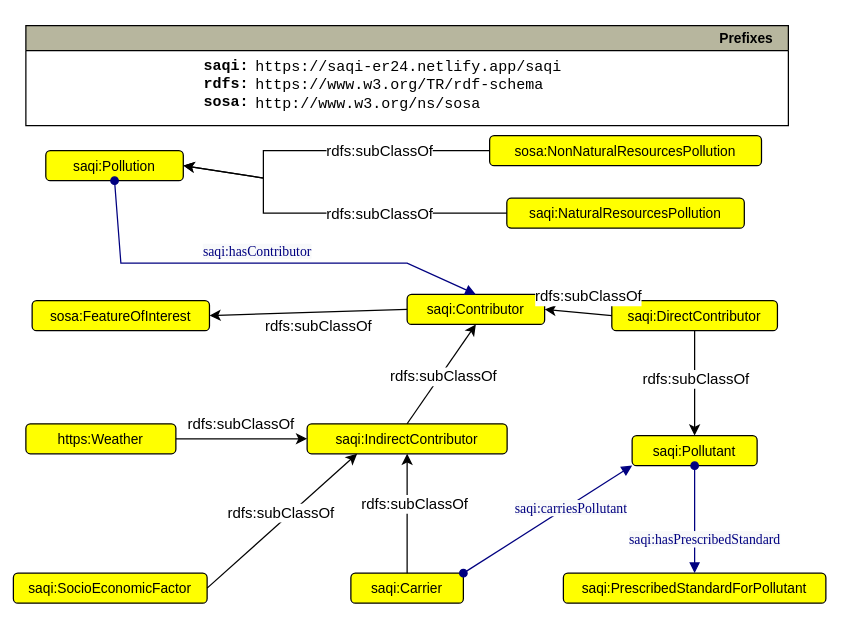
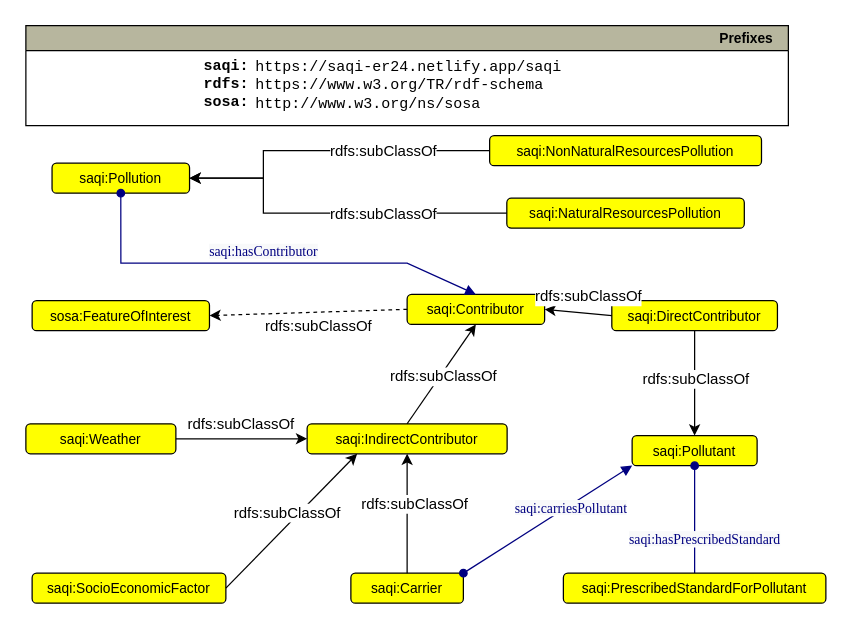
node "sosa:NonNaturalResourcesPollution": label "sosa:NonNaturalResourcesPollution" -> "saqi:NonNaturalResourcesPollution"
node "saqi:Pollution": moved (114, 166) -> (121, 178)
edge "saqi:Contributor" -> "sosa:FeatureOfInterest": style solid -> dashed
node "https:Weather": label "https:Weather" -> "saqi:Weather"
edge "saqi:Pollutant" -- "saqi:PrescribedStandardForPollutant": arrowhead block -> none
node "saqi:SocioEconomicFactor": moved (110, 588) -> (129, 588)
